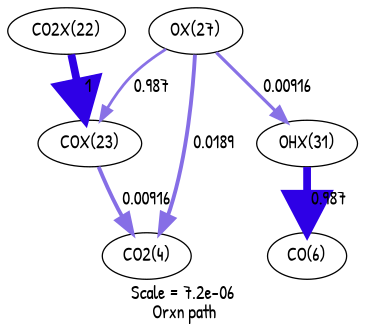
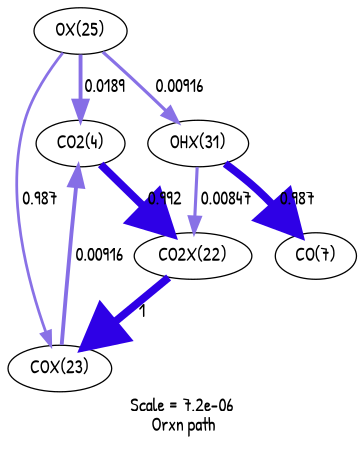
node "OX(27)": label "OX(27)" -> "OX(25)"
edge "CO2(4)" -> "CO2X(22)": added, label "0.992"
edge "OHX(31)" -> "CO2X(22)": added, label "0.00847"
node "CO(6)": label "CO(6)" -> "CO(7)"
